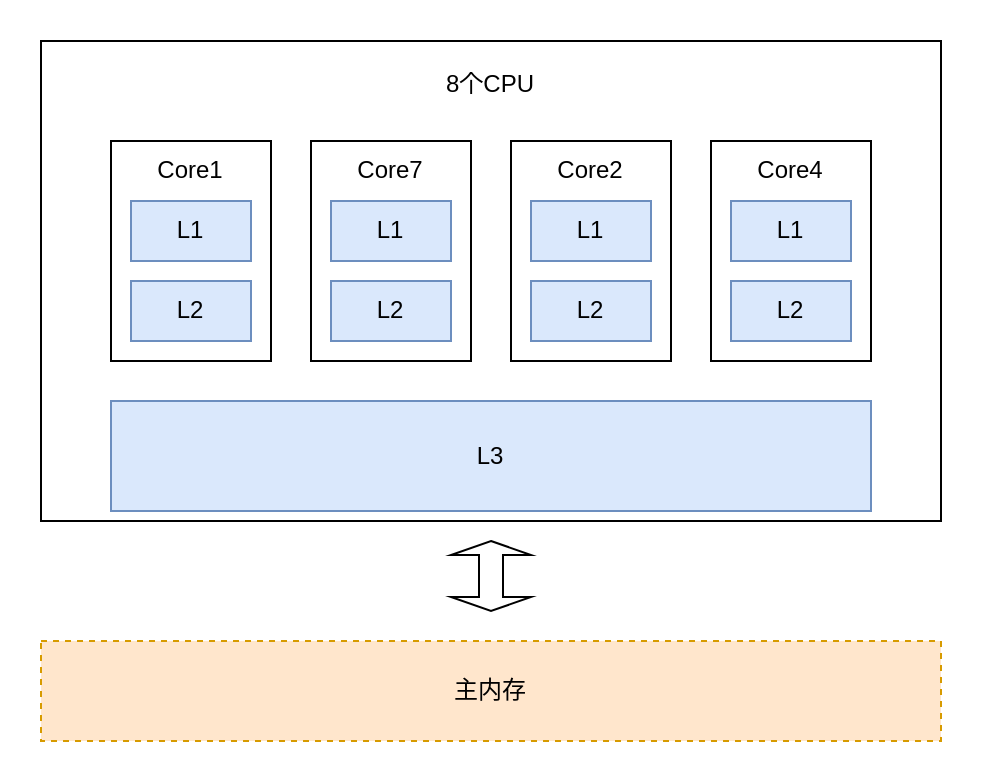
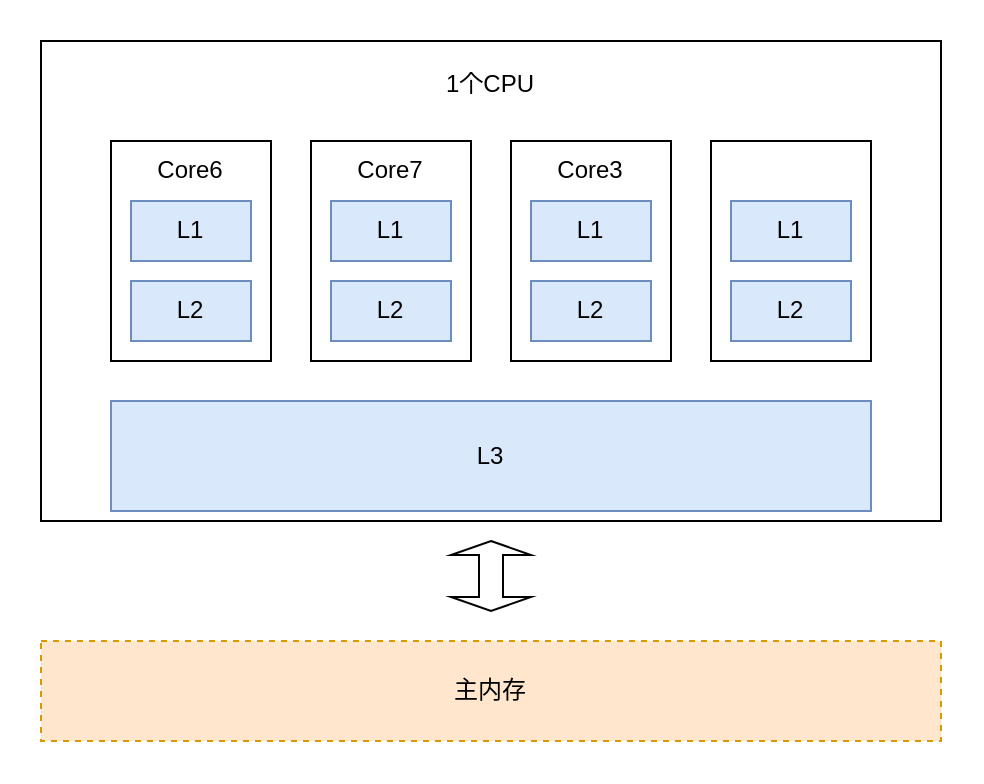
node "8个CPU": label "8个CPU" -> "1个CPU"
node "Core1": label "Core1" -> "Core6"
node "Core2": label "Core2" -> "Core3"
node "Core4": removed
